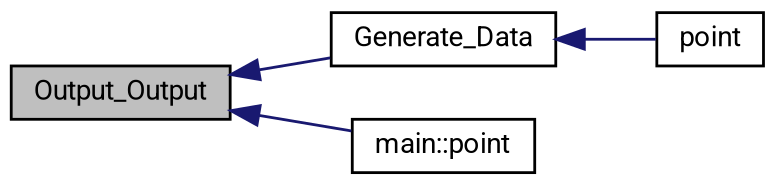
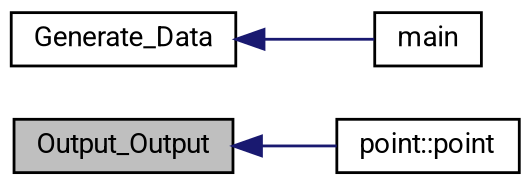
node "point": label "point" -> "main"
edge "Generate_Data" -> "Output_Output": removed
node "main::point": label "main::point" -> "point::point"
